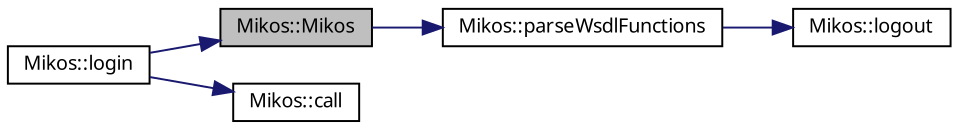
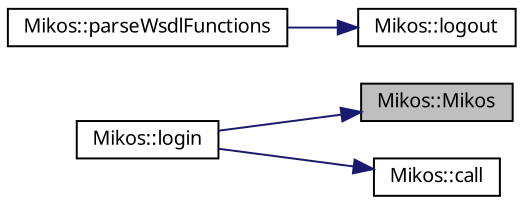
edge "Mikos::Mikos" -> "Mikos::parseWsdlFunctions": removed
